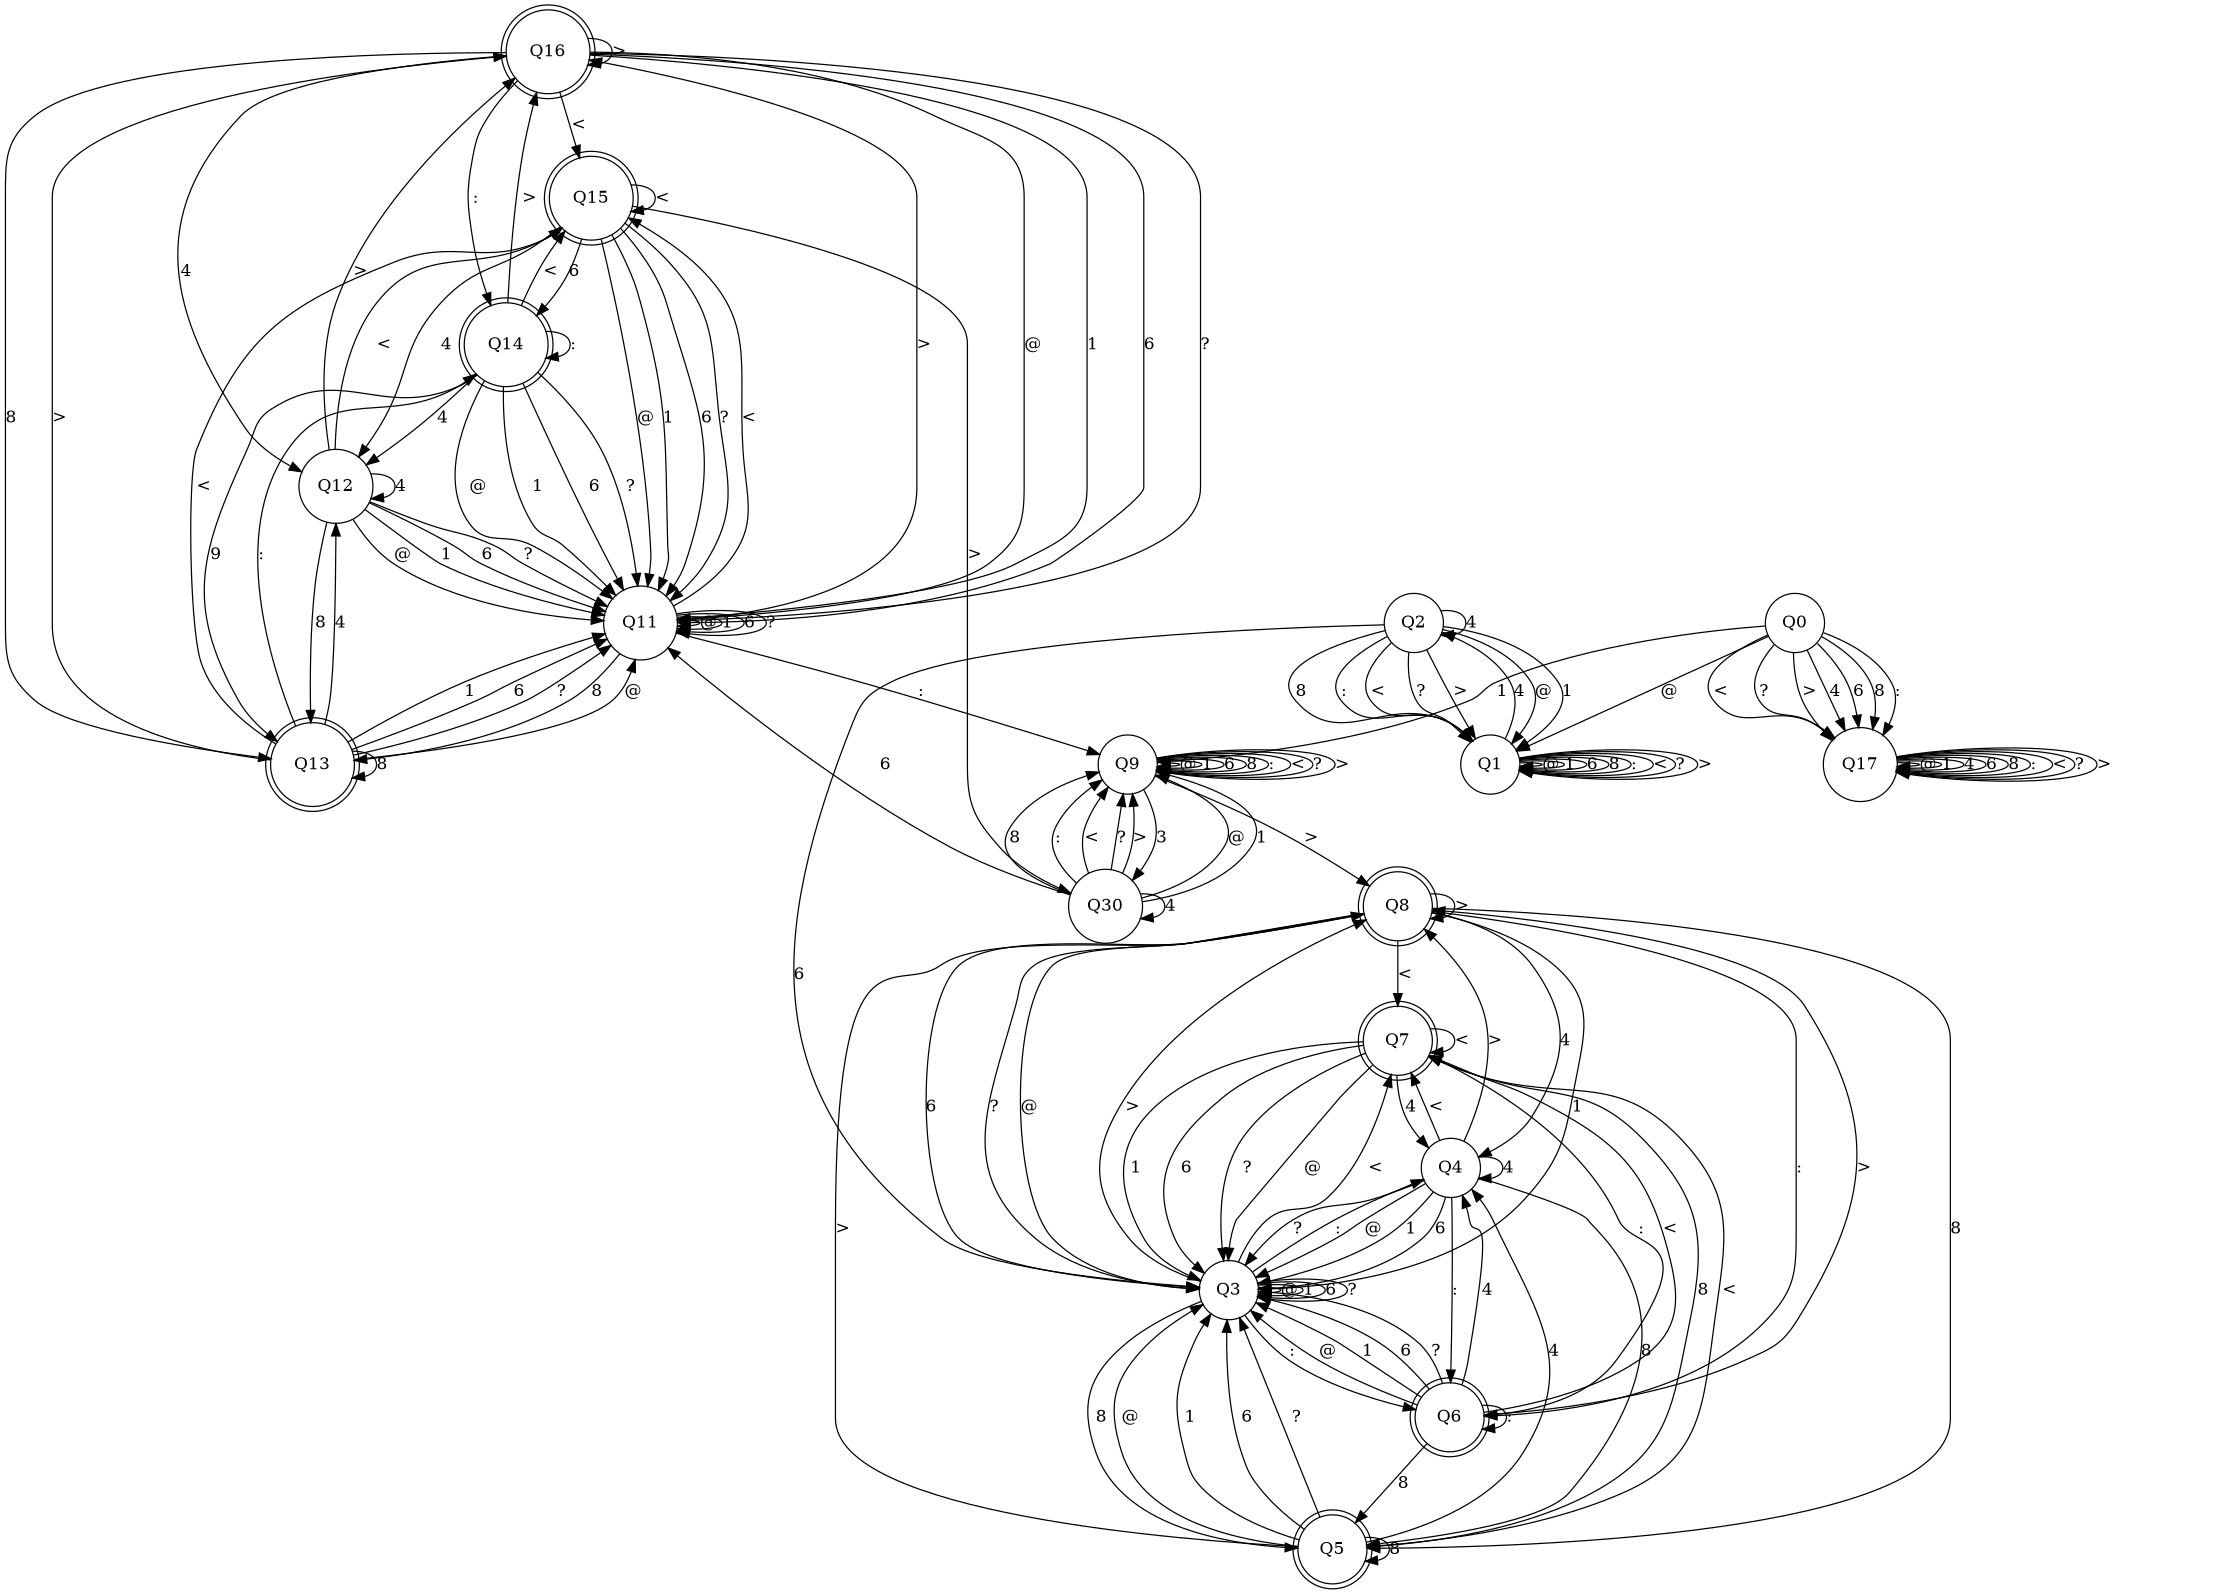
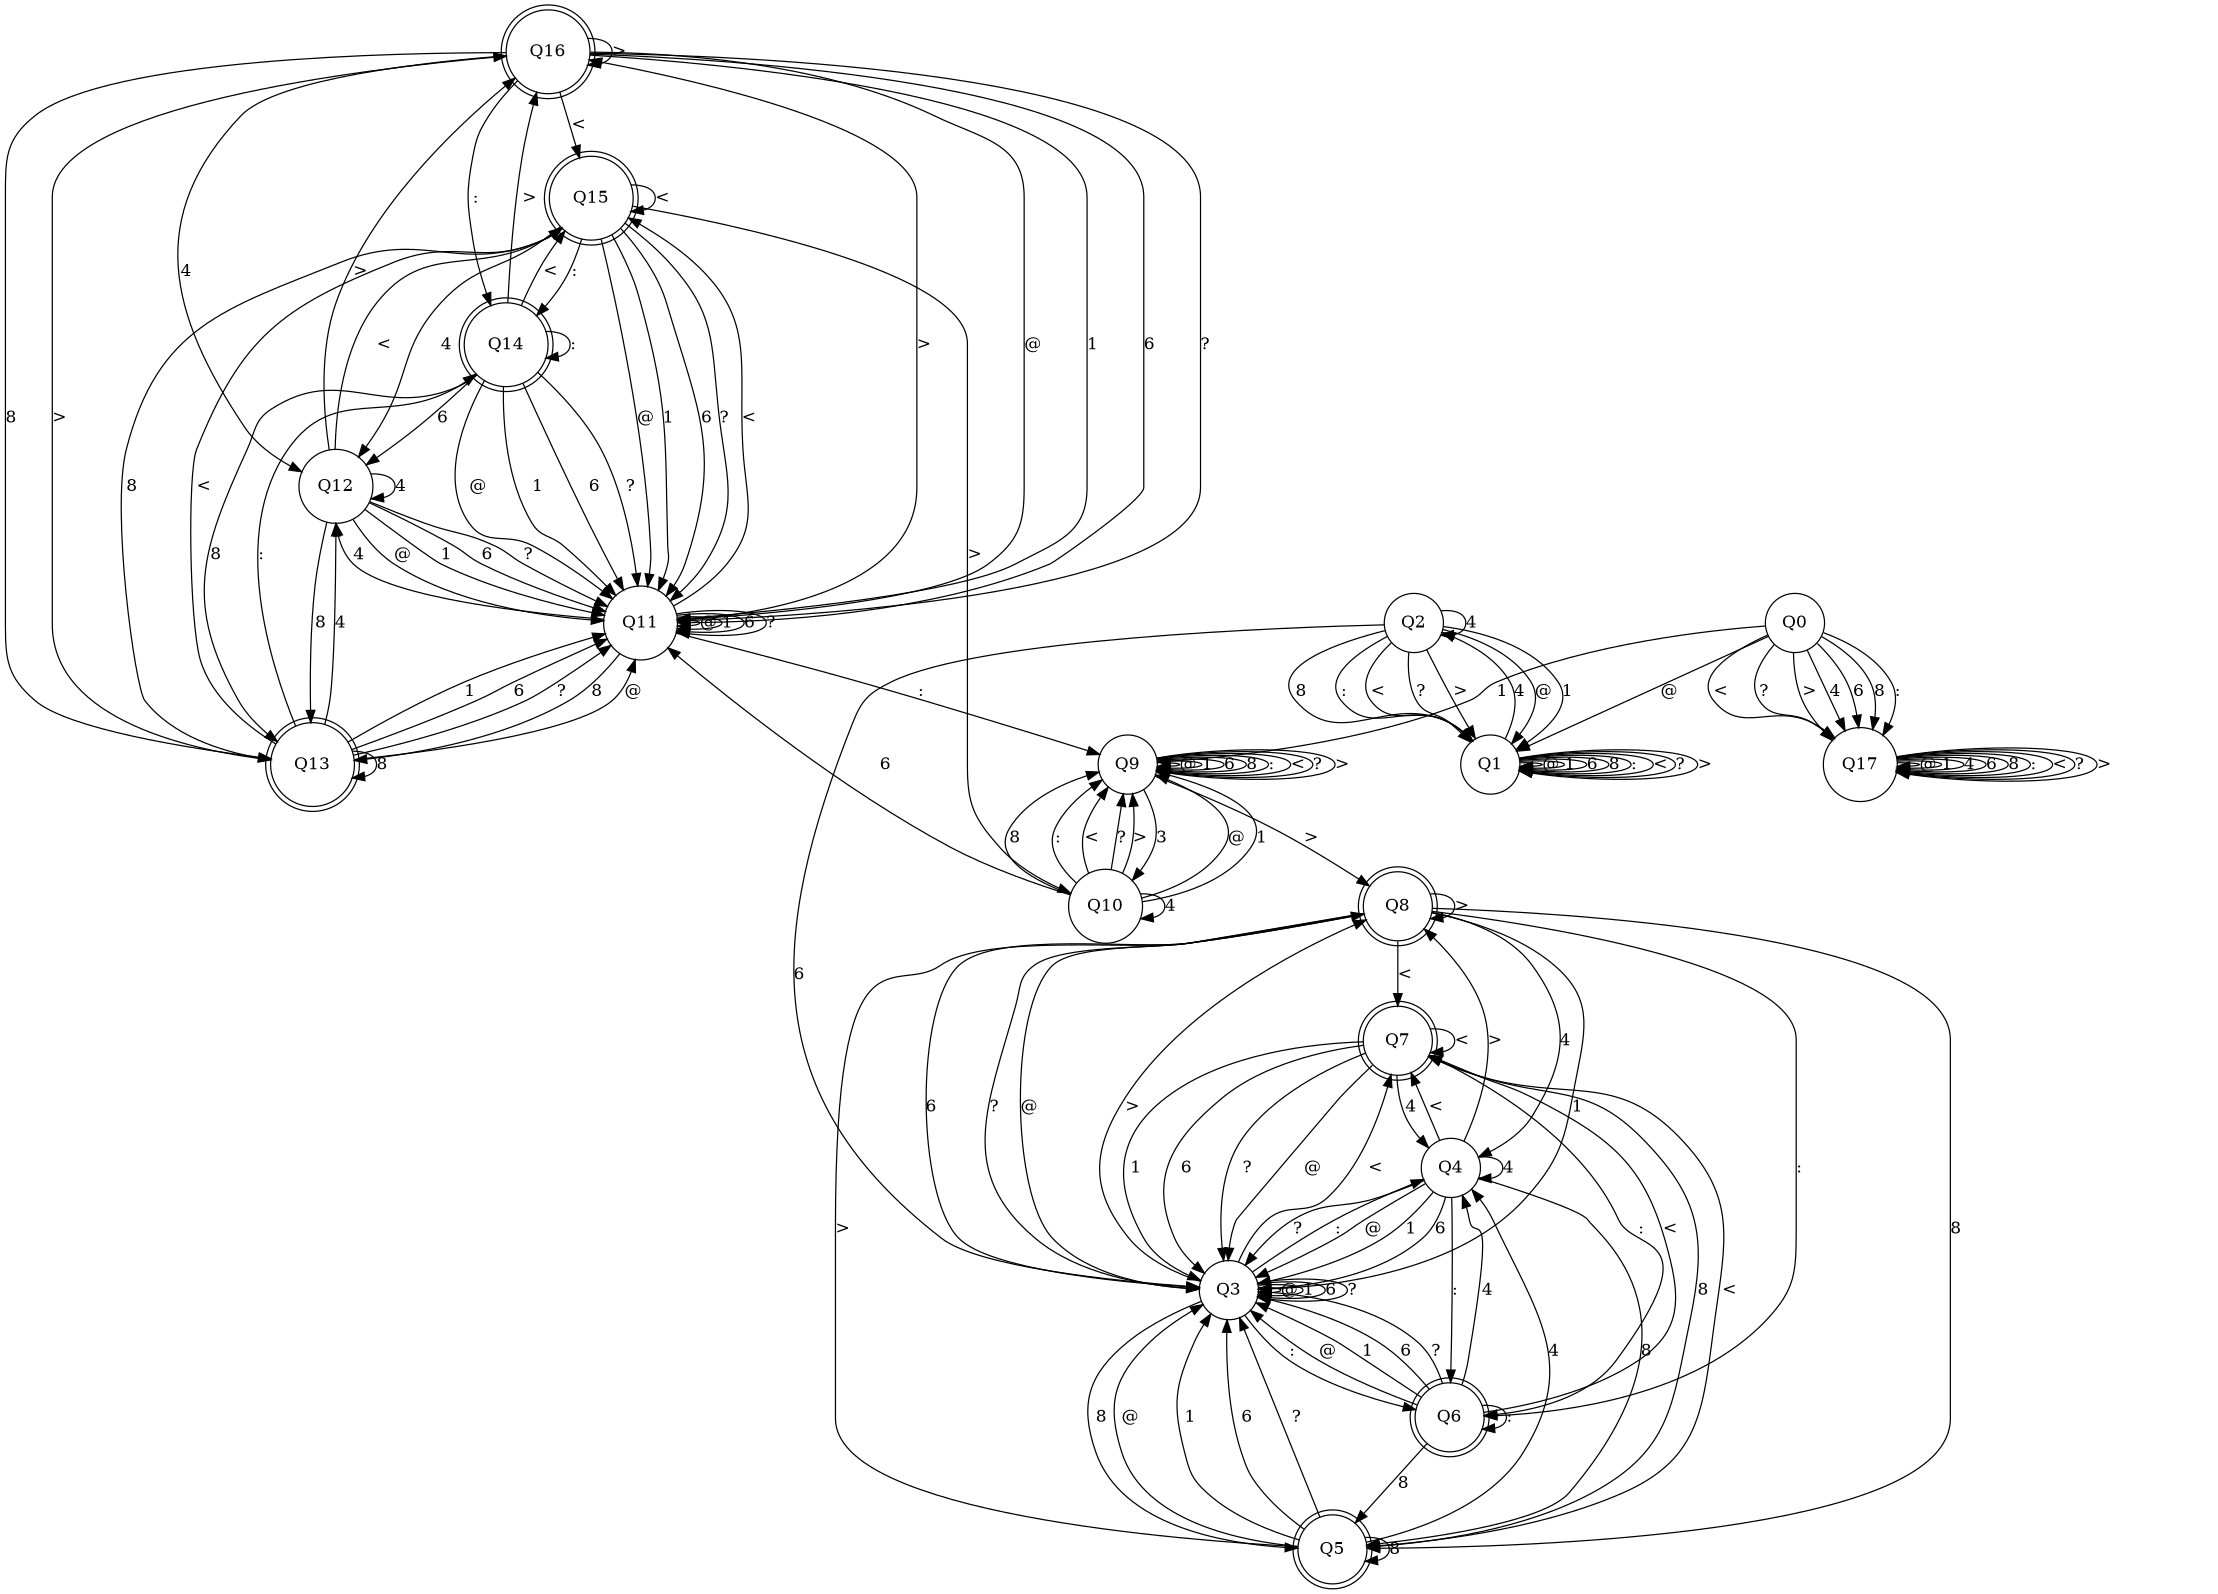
edge "Q15" -> "Q14": label "6" -> ":"
edge "Q15" -> "Q13": added, label "8"
edge "Q14" -> "Q12": label "4" -> "6"
edge "Q14" -> "Q13": label "9" -> "8"
edge "Q11" -> "Q12": added, label "4"
node "Q30": label "Q30" -> "Q10"
edge "Q6" -> "Q8": removed, label ">"
